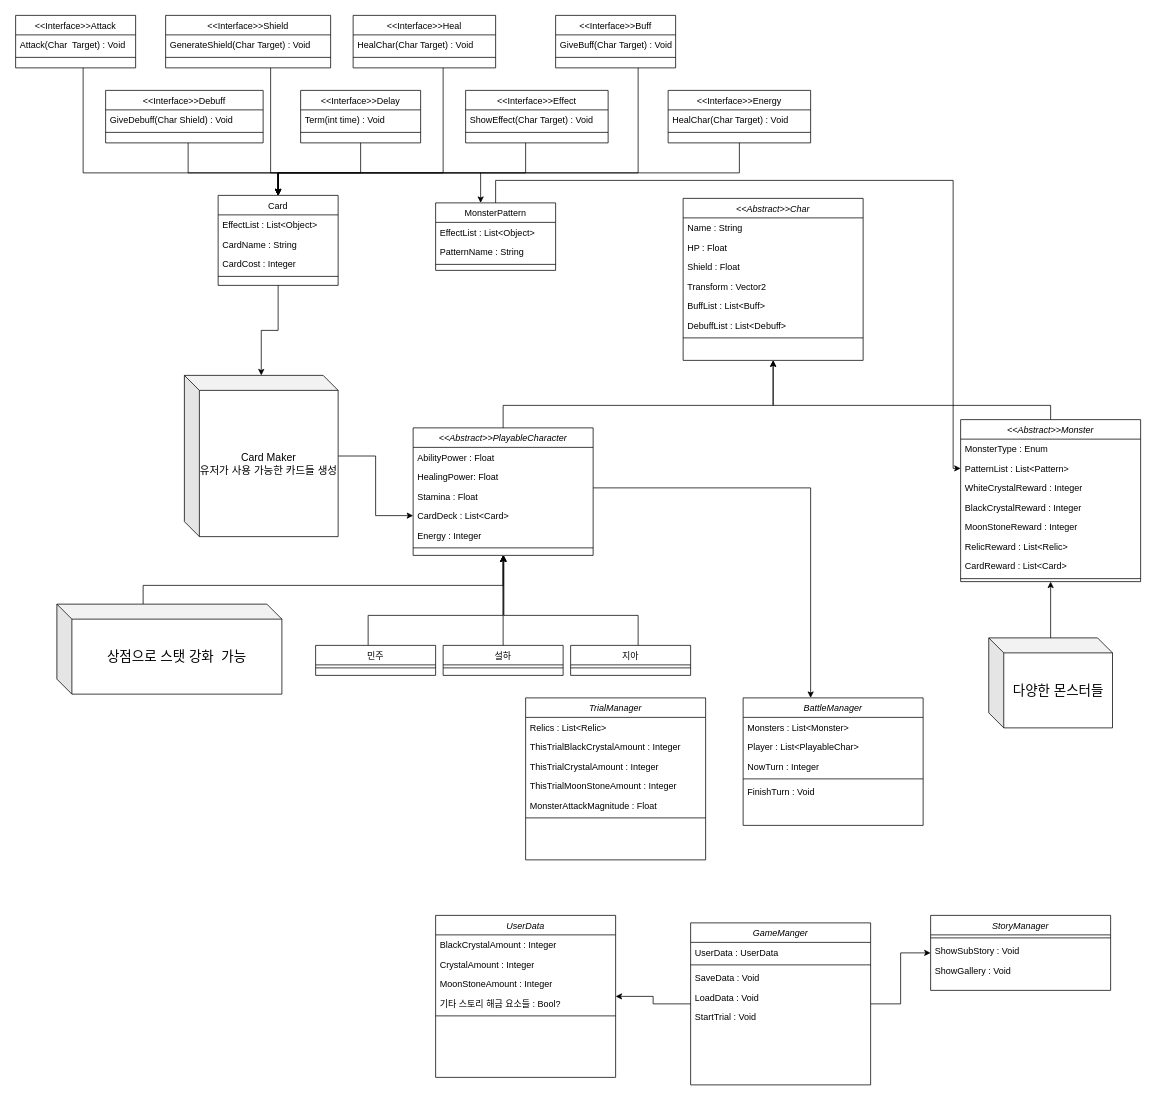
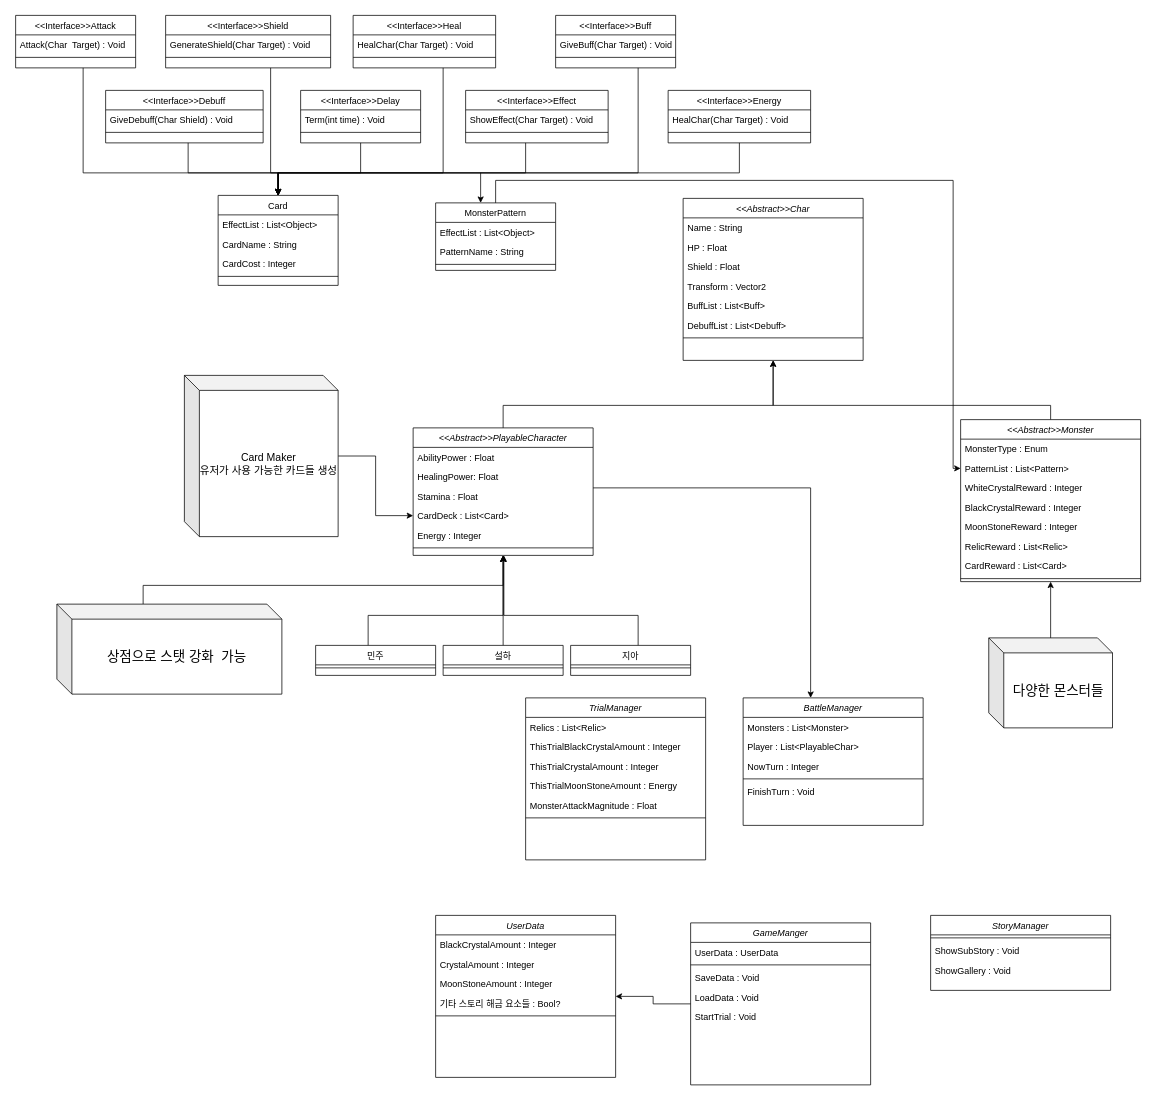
edge "Card" -> "Card Maker 유저가 사용 가능한 카드들 생성": removed
node "ThisTrialMoonStoneAmount : Integer": label "ThisTrialMoonStoneAmount : Integer" -> "ThisTrialMoonStoneAmount : Energy"
edge "GameManger" -> "StoryManager": removed
